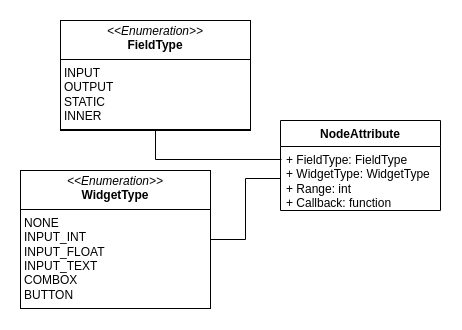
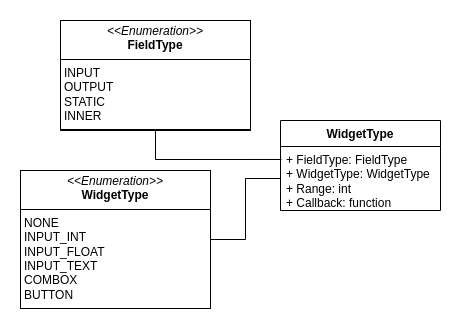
node "NodeAttribute": label "NodeAttribute" -> "WidgetType"
